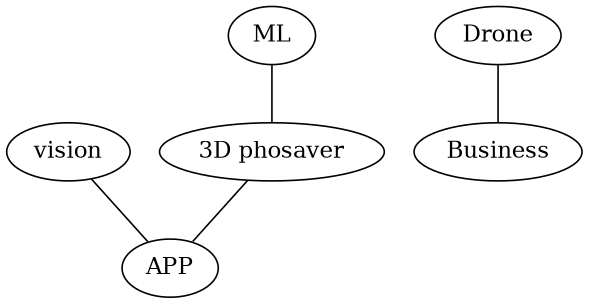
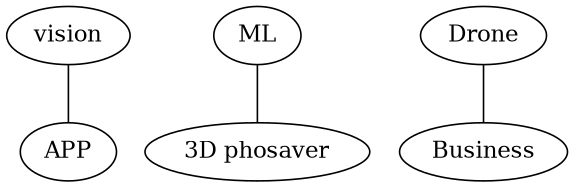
edge "3D phosaver" -- "APP": removed
